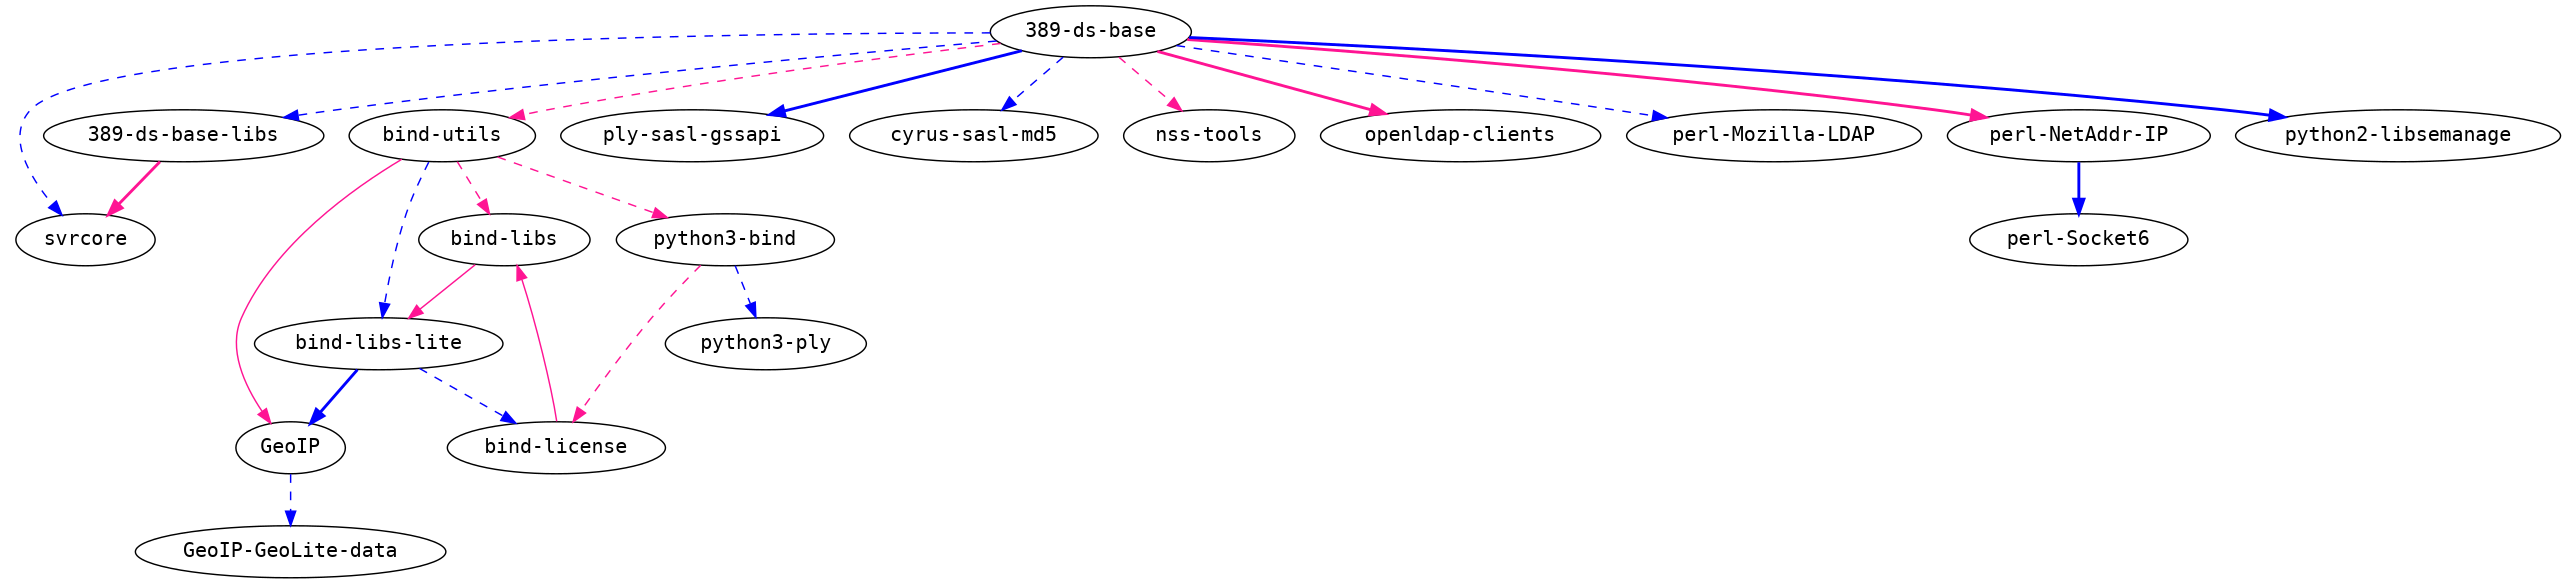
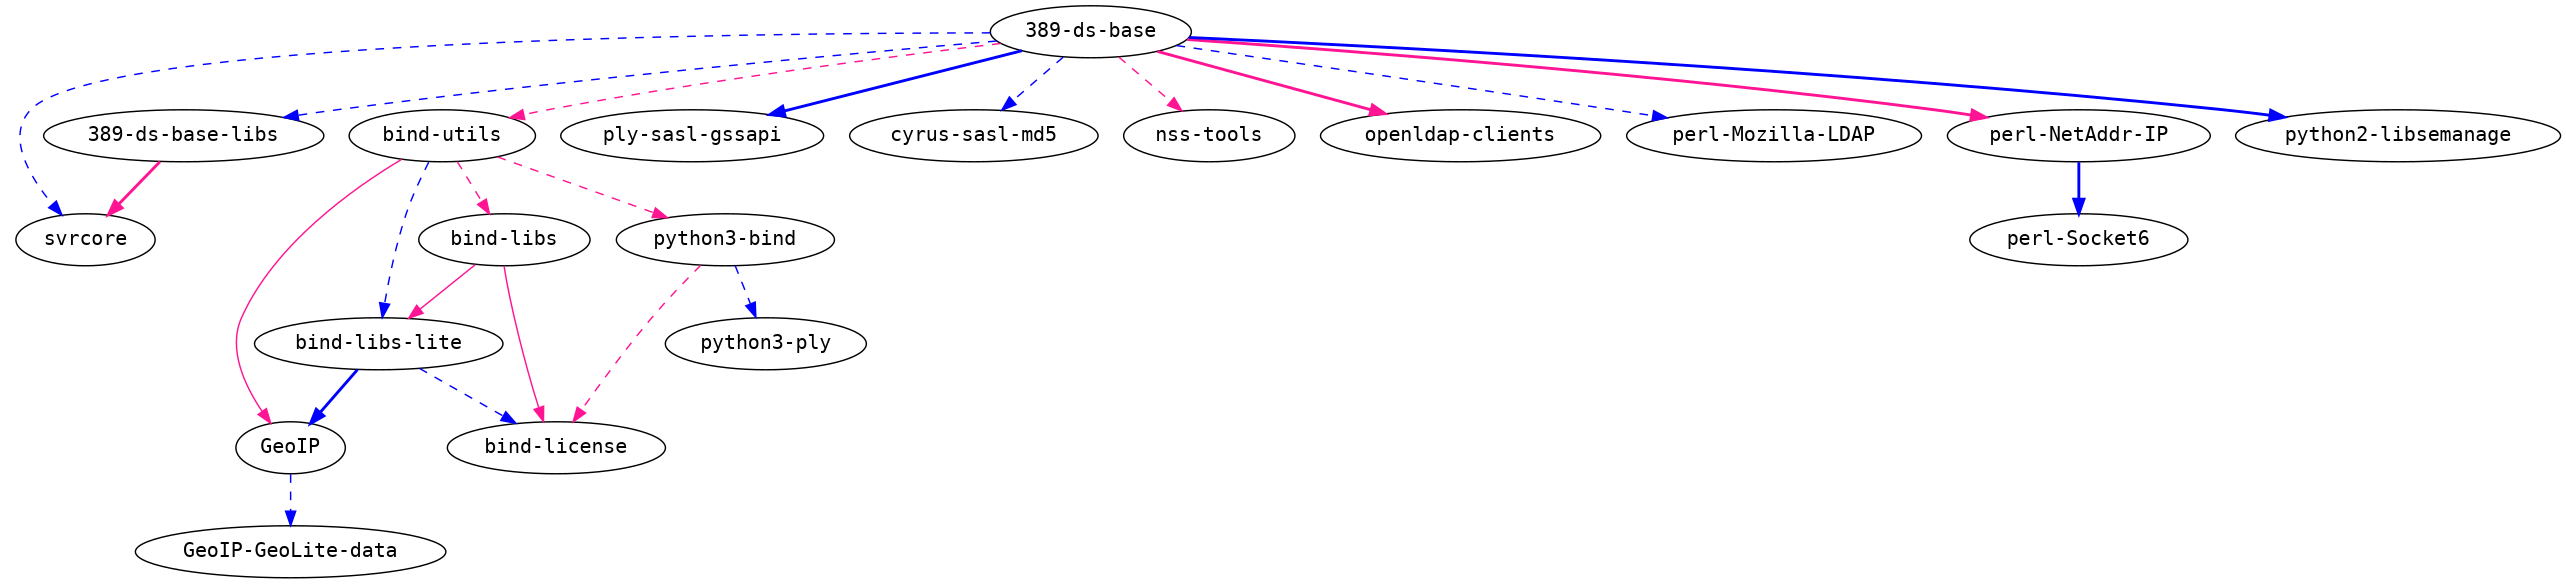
edge "bind-license" -> "bind-libs": reversed
